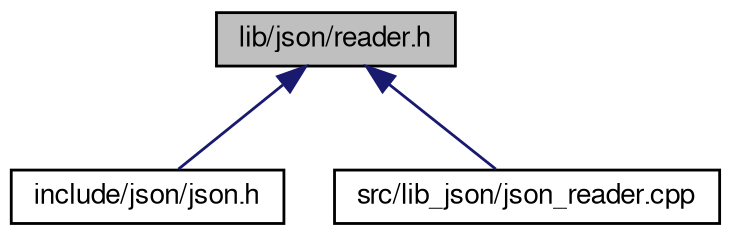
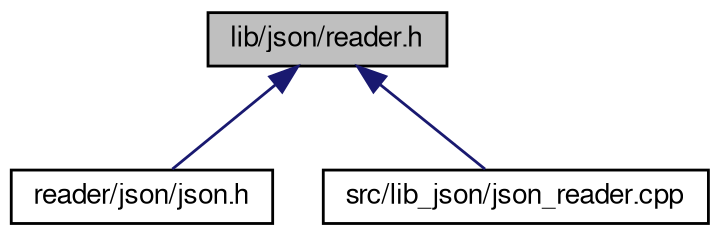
node "include/json/json.h": label "include/json/json.h" -> "reader/json/json.h"
